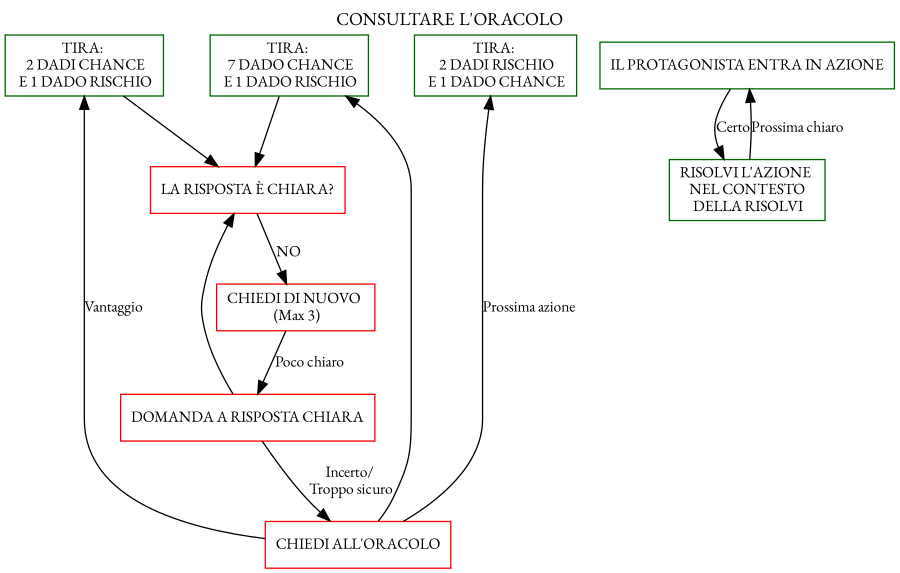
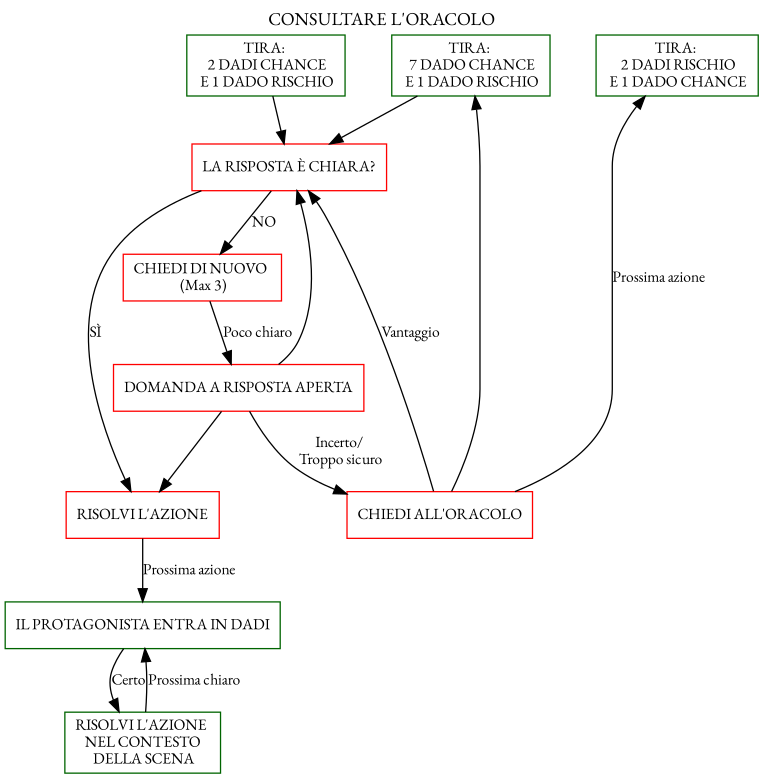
node "IL PROTAGONISTA ENTRA IN AZIONE": label "IL PROTAGONISTA ENTRA IN AZIONE" -> "IL PROTAGONISTA ENTRA IN DADI"
node "RISOLVI L'AZIONE NEL CONTESTO DELLA RISOLVI": label "RISOLVI L'AZIONE NEL CONTESTO DELLA RISOLVI" -> "RISOLVI L'AZIONE NEL CONTESTO DELLA SCENA"
edge "CHIEDI ALL'ORACOLO" -> "TIRA: 2 DADI CHANCE E 1 DADO RISCHIO": now "CHIEDI ALL'ORACOLO" -> "LA RISPOSTA È CHIARA?"
node "DOMANDA A RISPOSTA CHIARA": label "DOMANDA A RISPOSTA CHIARA" -> "DOMANDA A RISPOSTA APERTA"
node "RISOLVI L'AZIONE": added
